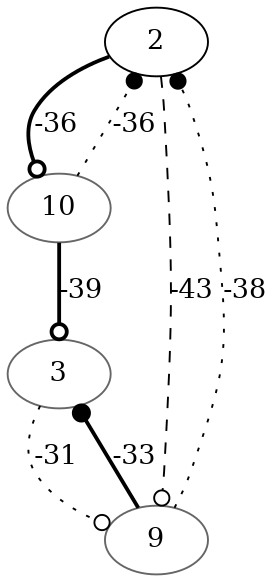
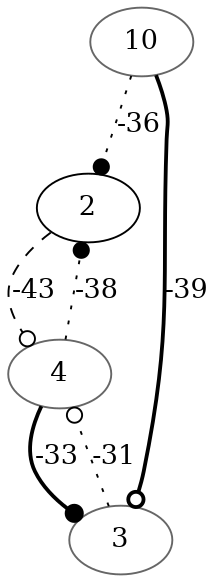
edge "2" -> "10": removed, label "-36"
node "9": label "9" -> "4"
